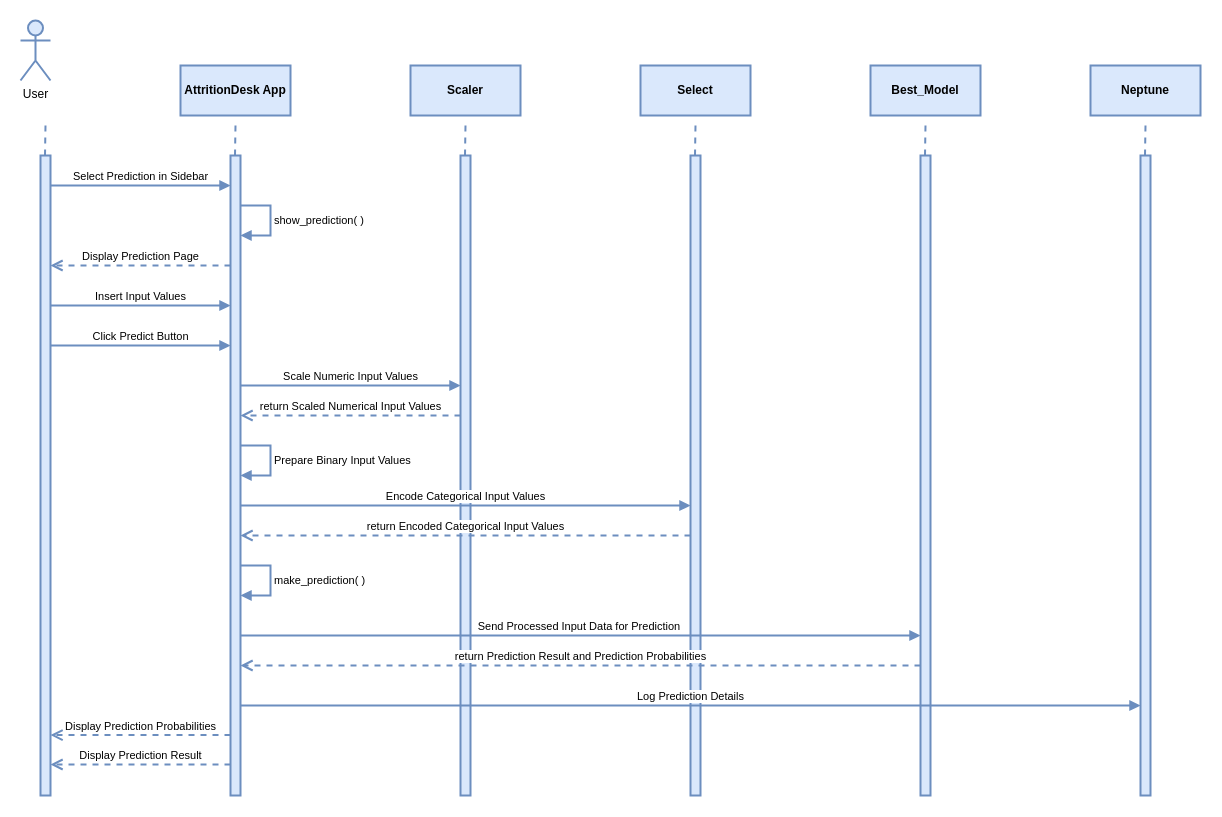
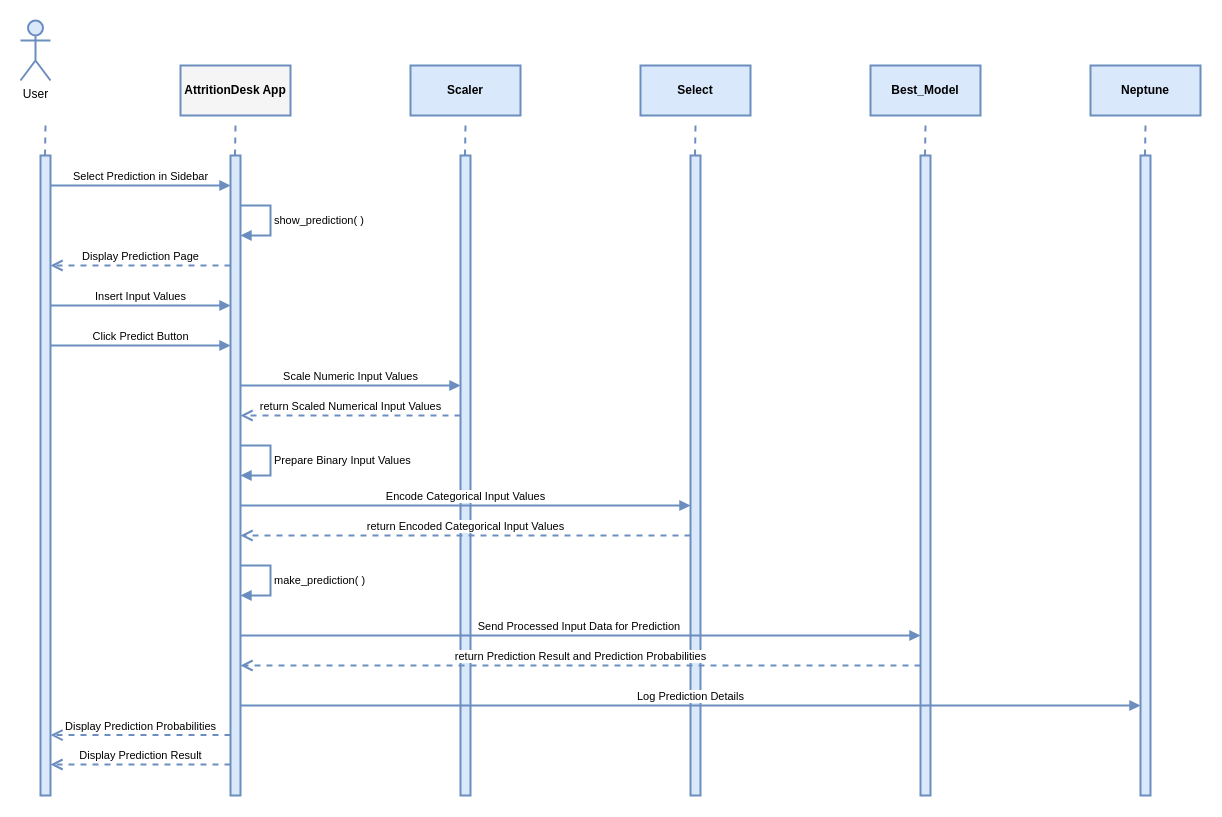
node "AttritionDesk App": fillcolor #dae8fc -> #f5f5f5
